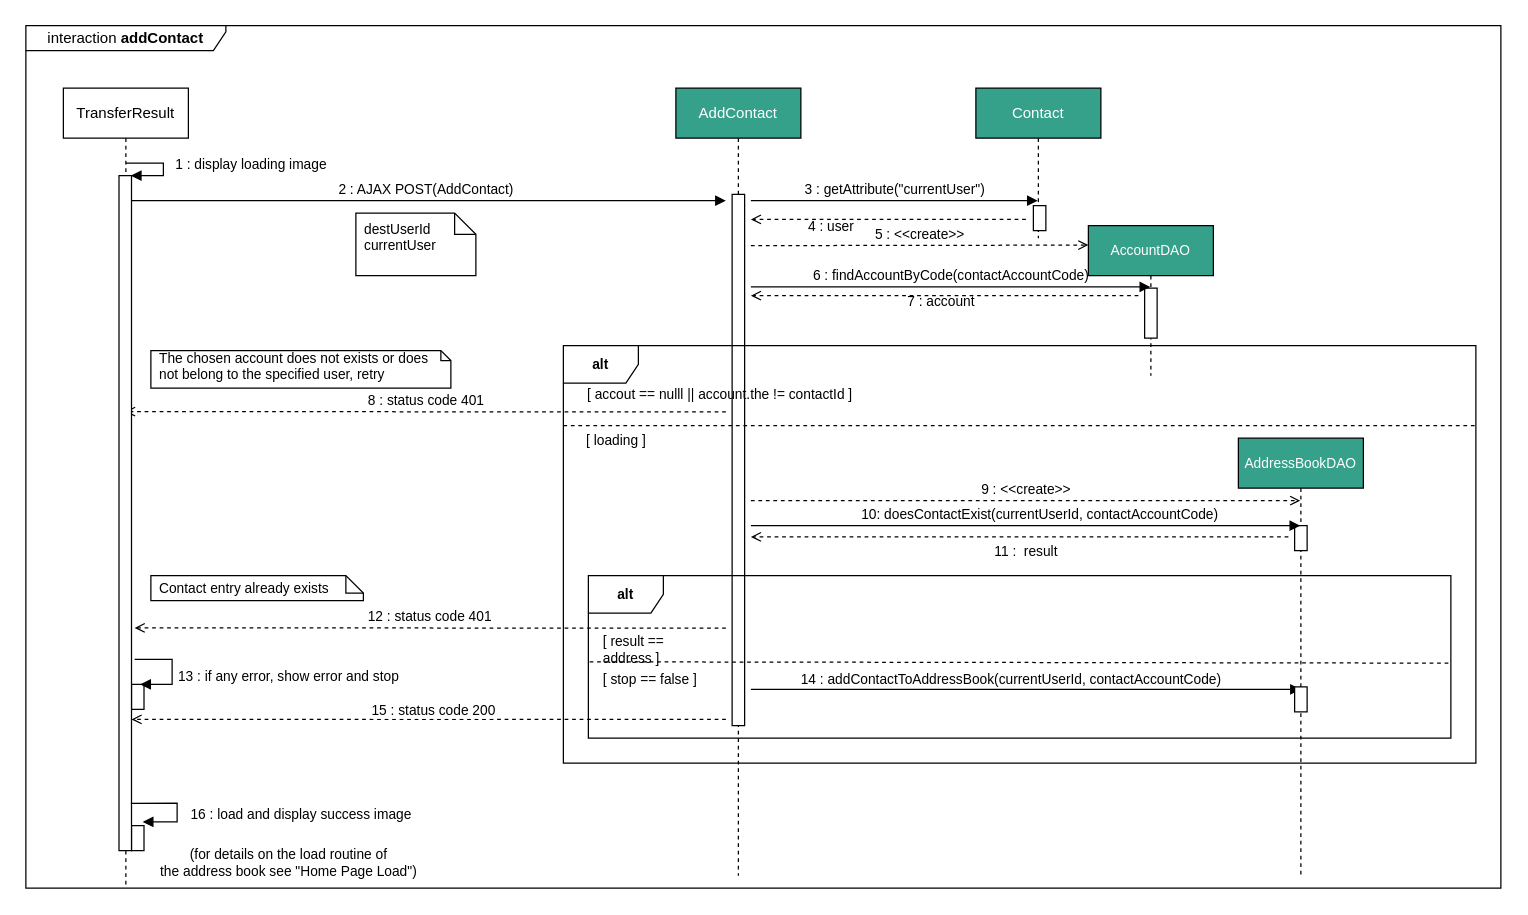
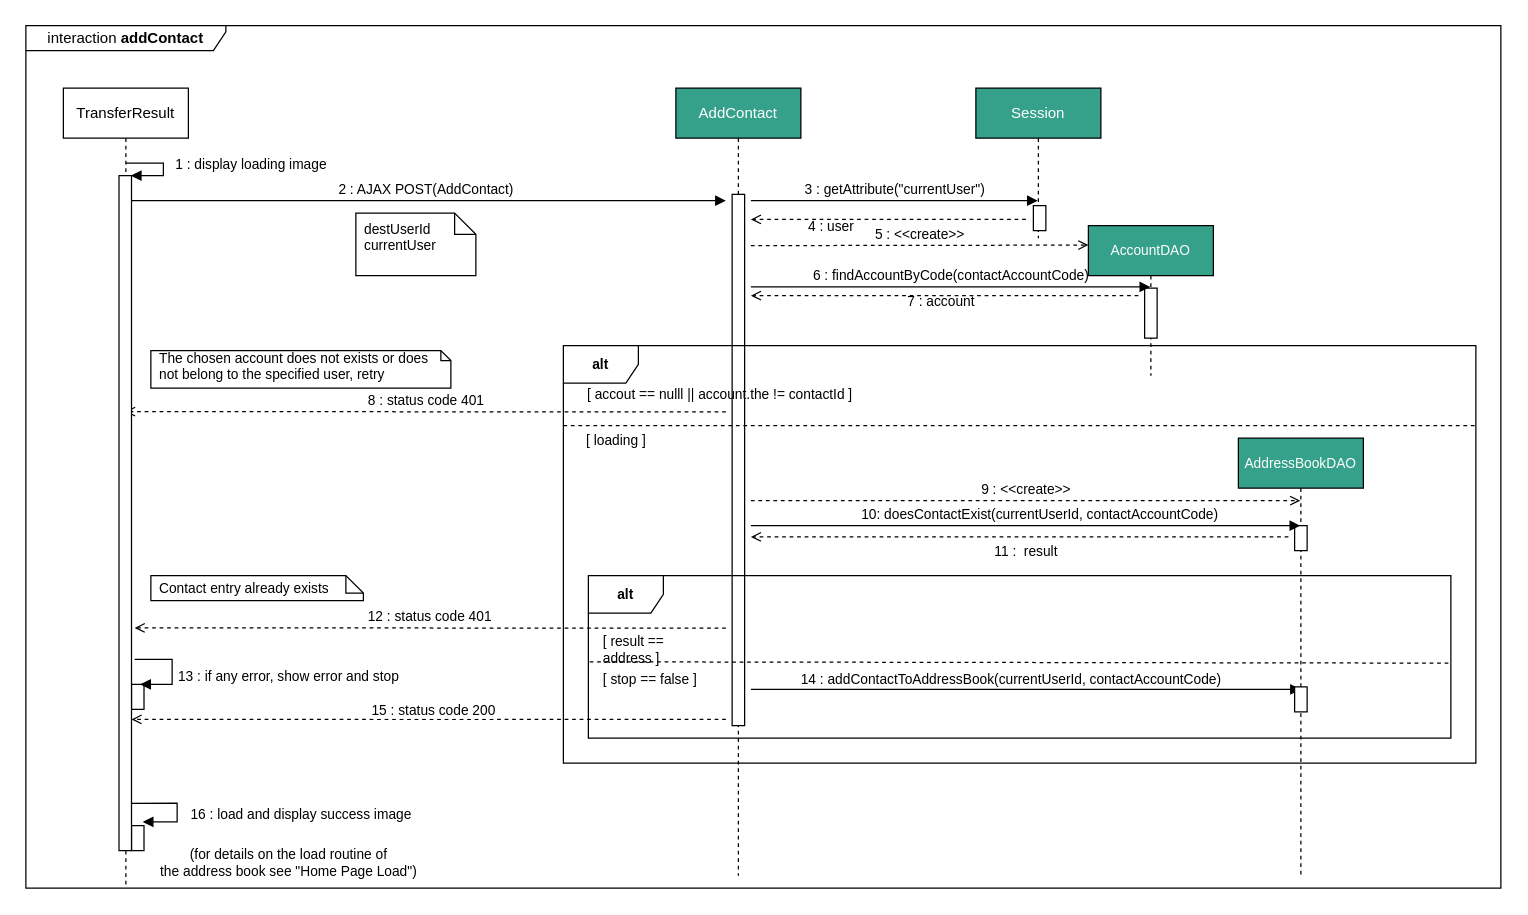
node "Contact": label "Contact" -> "Session"
